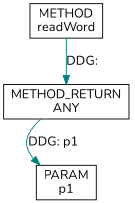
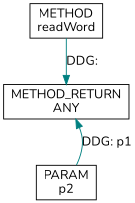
edge "METHOD_RETURN" -> "PARAM": reversed
node "PARAM": text "p1" -> "p2"
